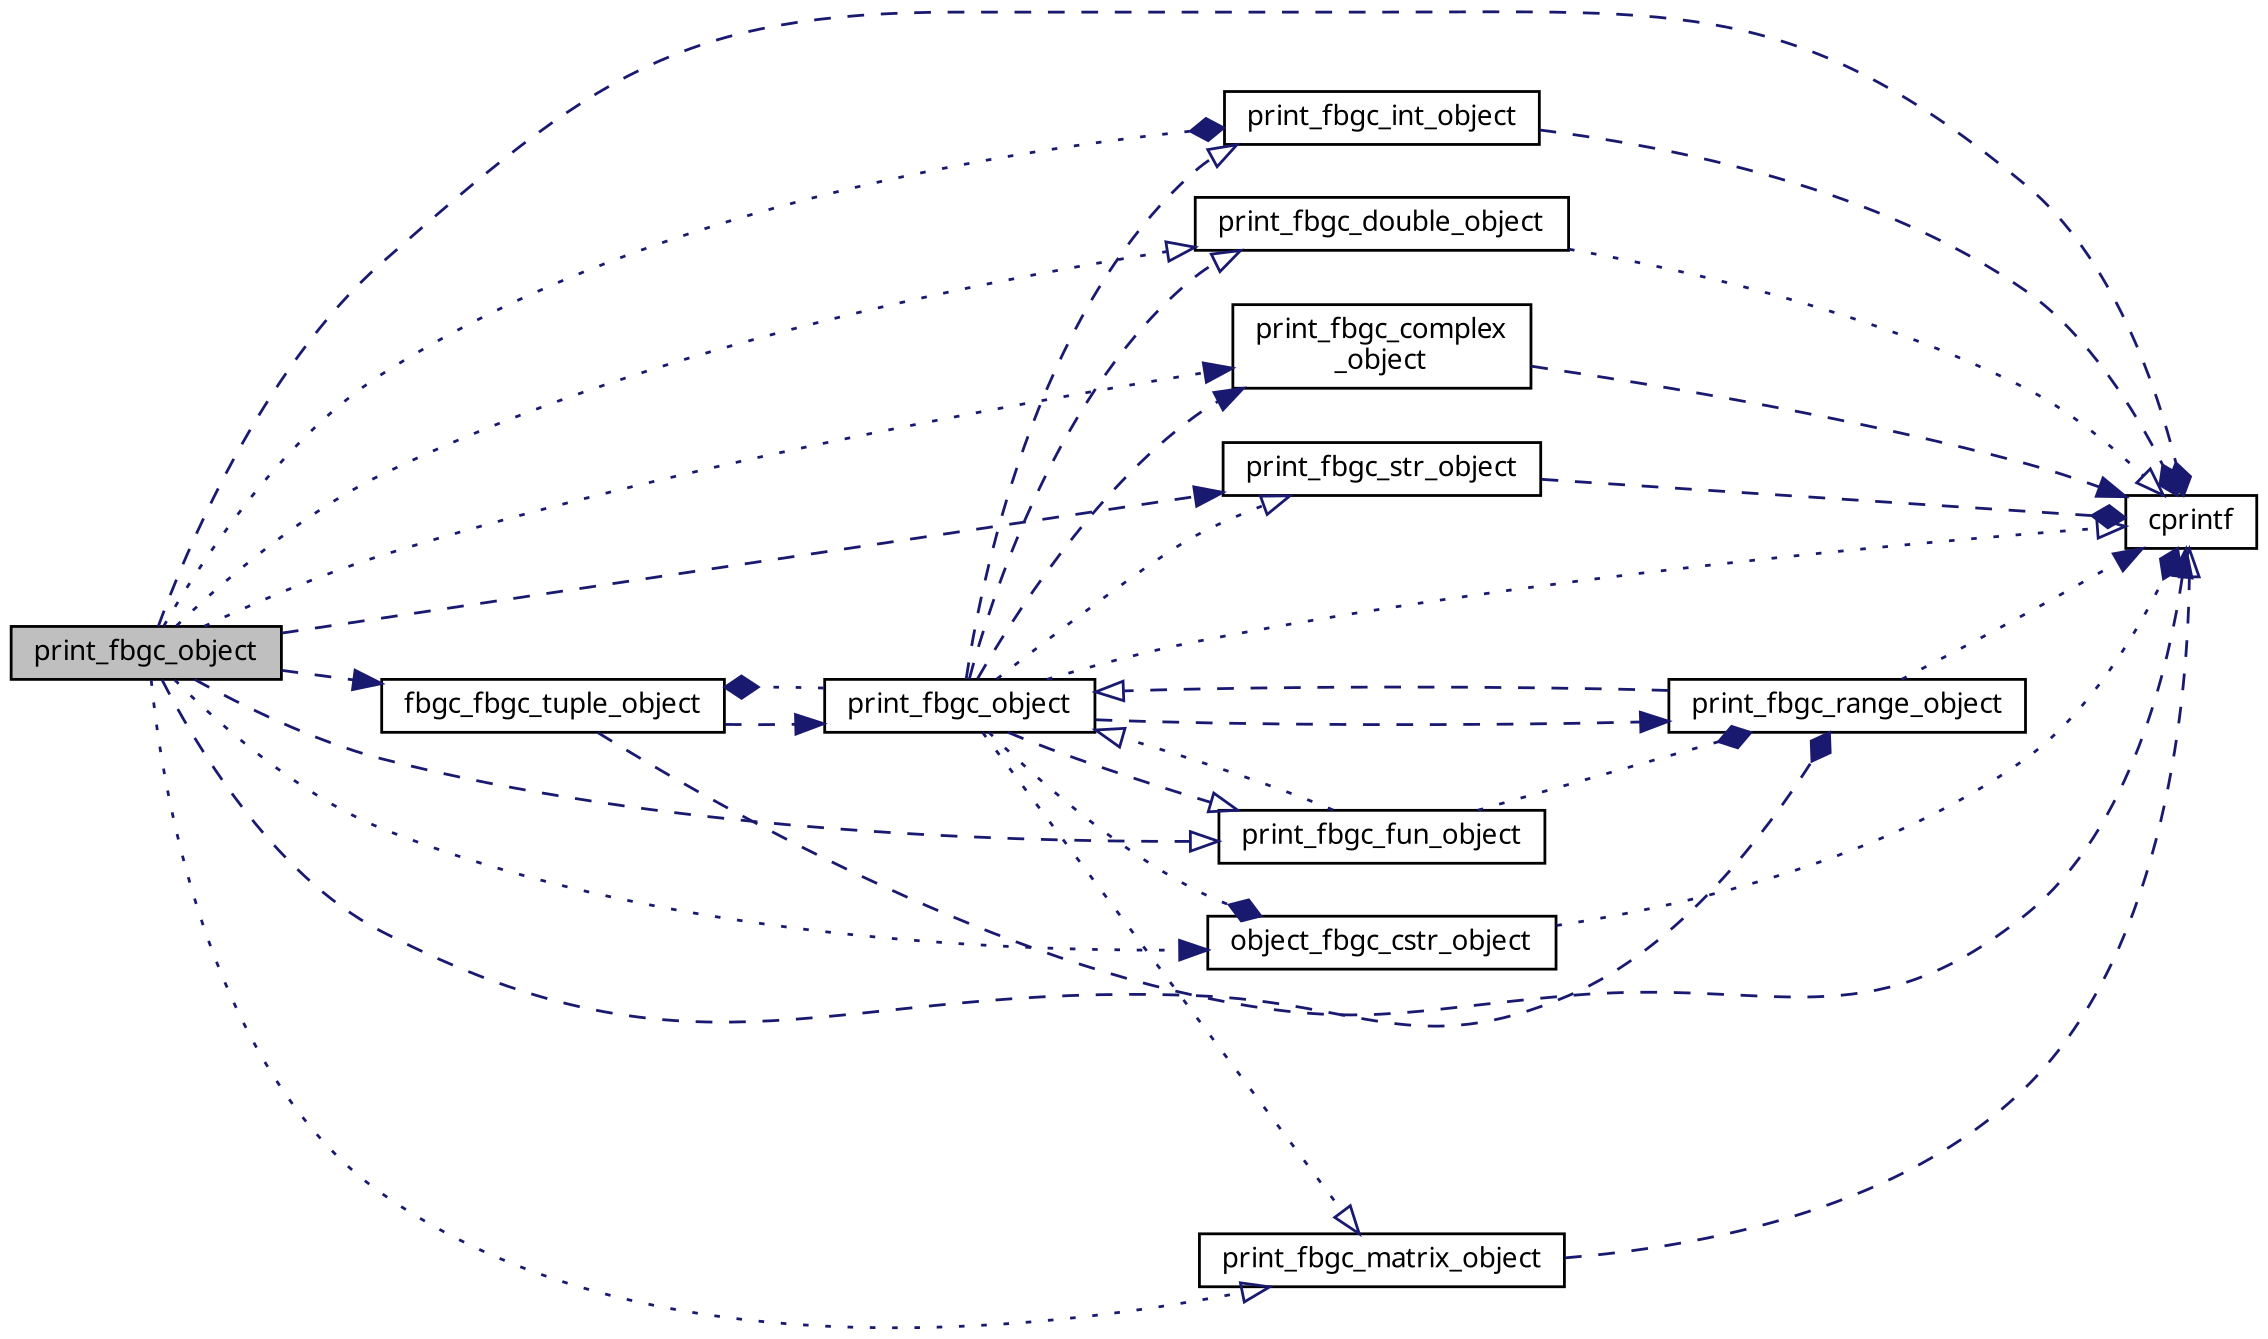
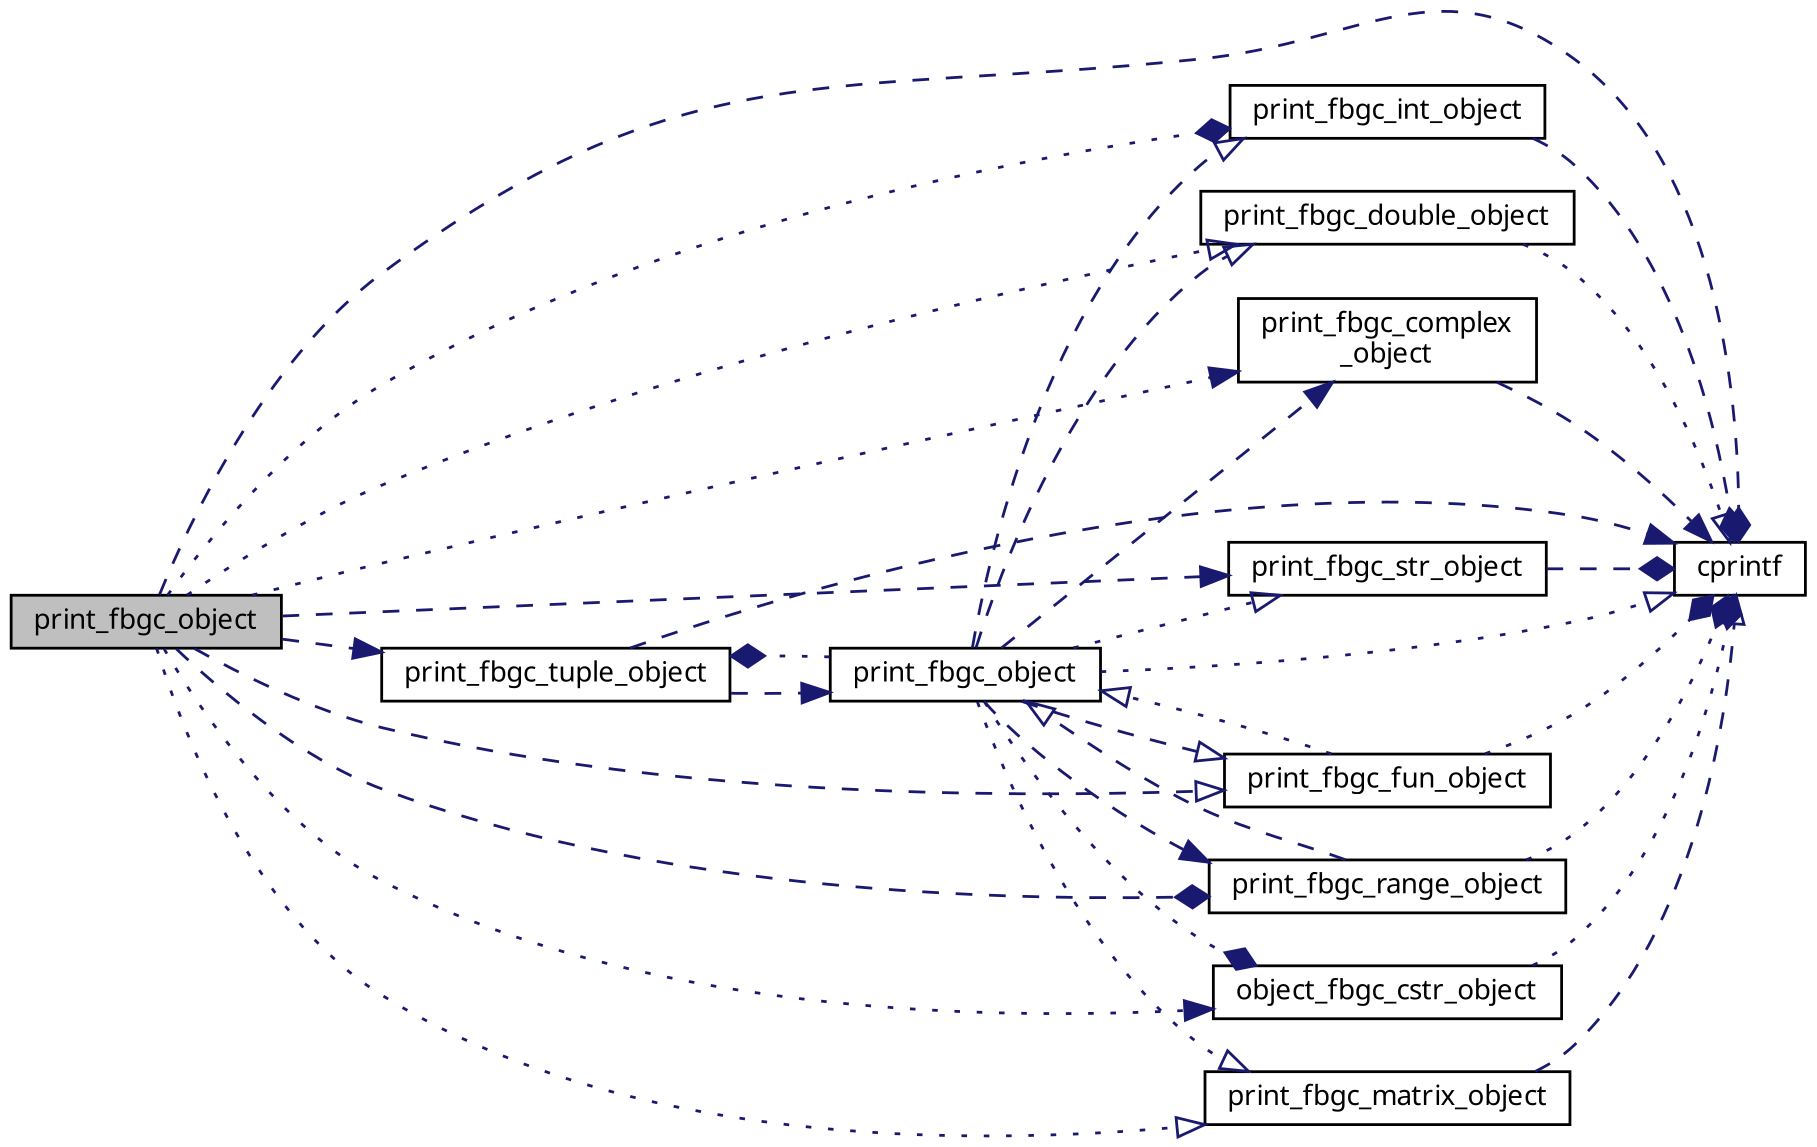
edge "print_fbgc_range_object" -> "cprintf": arrowhead normal -> diamond
node "fbgc_fbgc_tuple_object": label "fbgc_fbgc_tuple_object" -> "print_fbgc_tuple_object"
edge "print_fbgc_fun_object" -> "print_fbgc_range_object": now "print_fbgc_fun_object" -> "cprintf"
